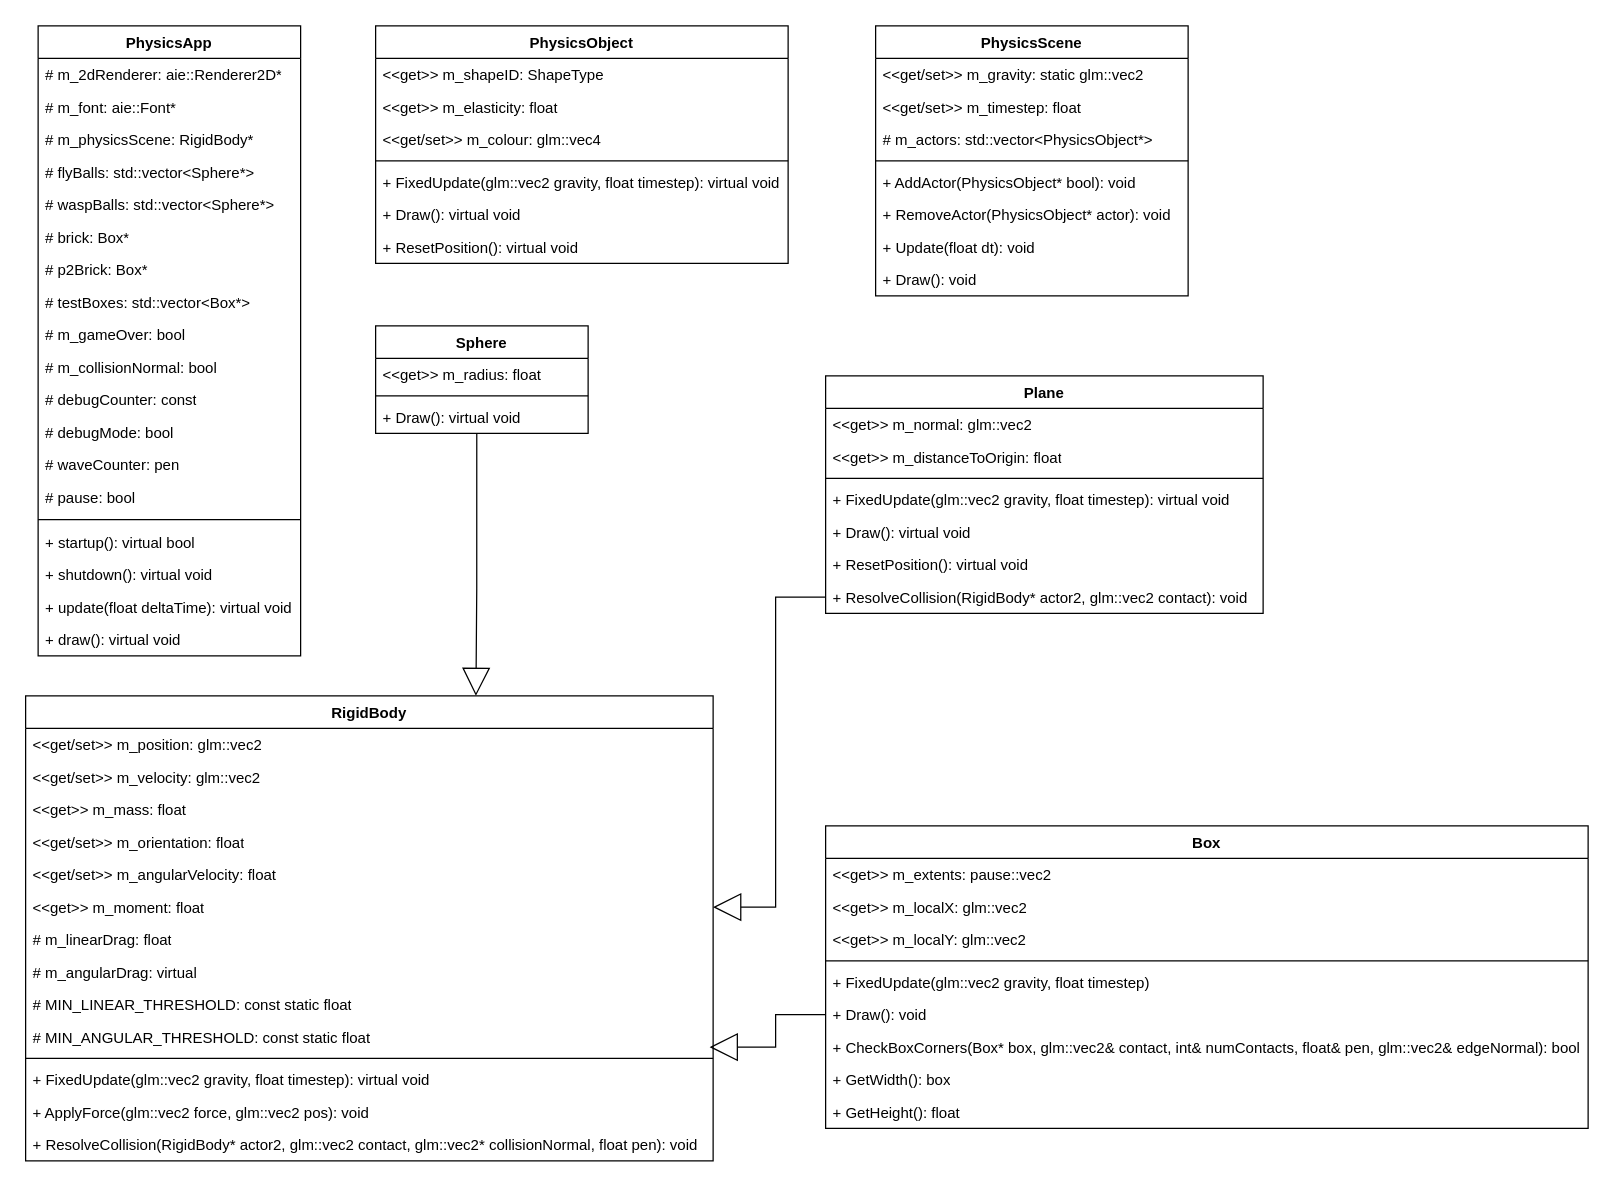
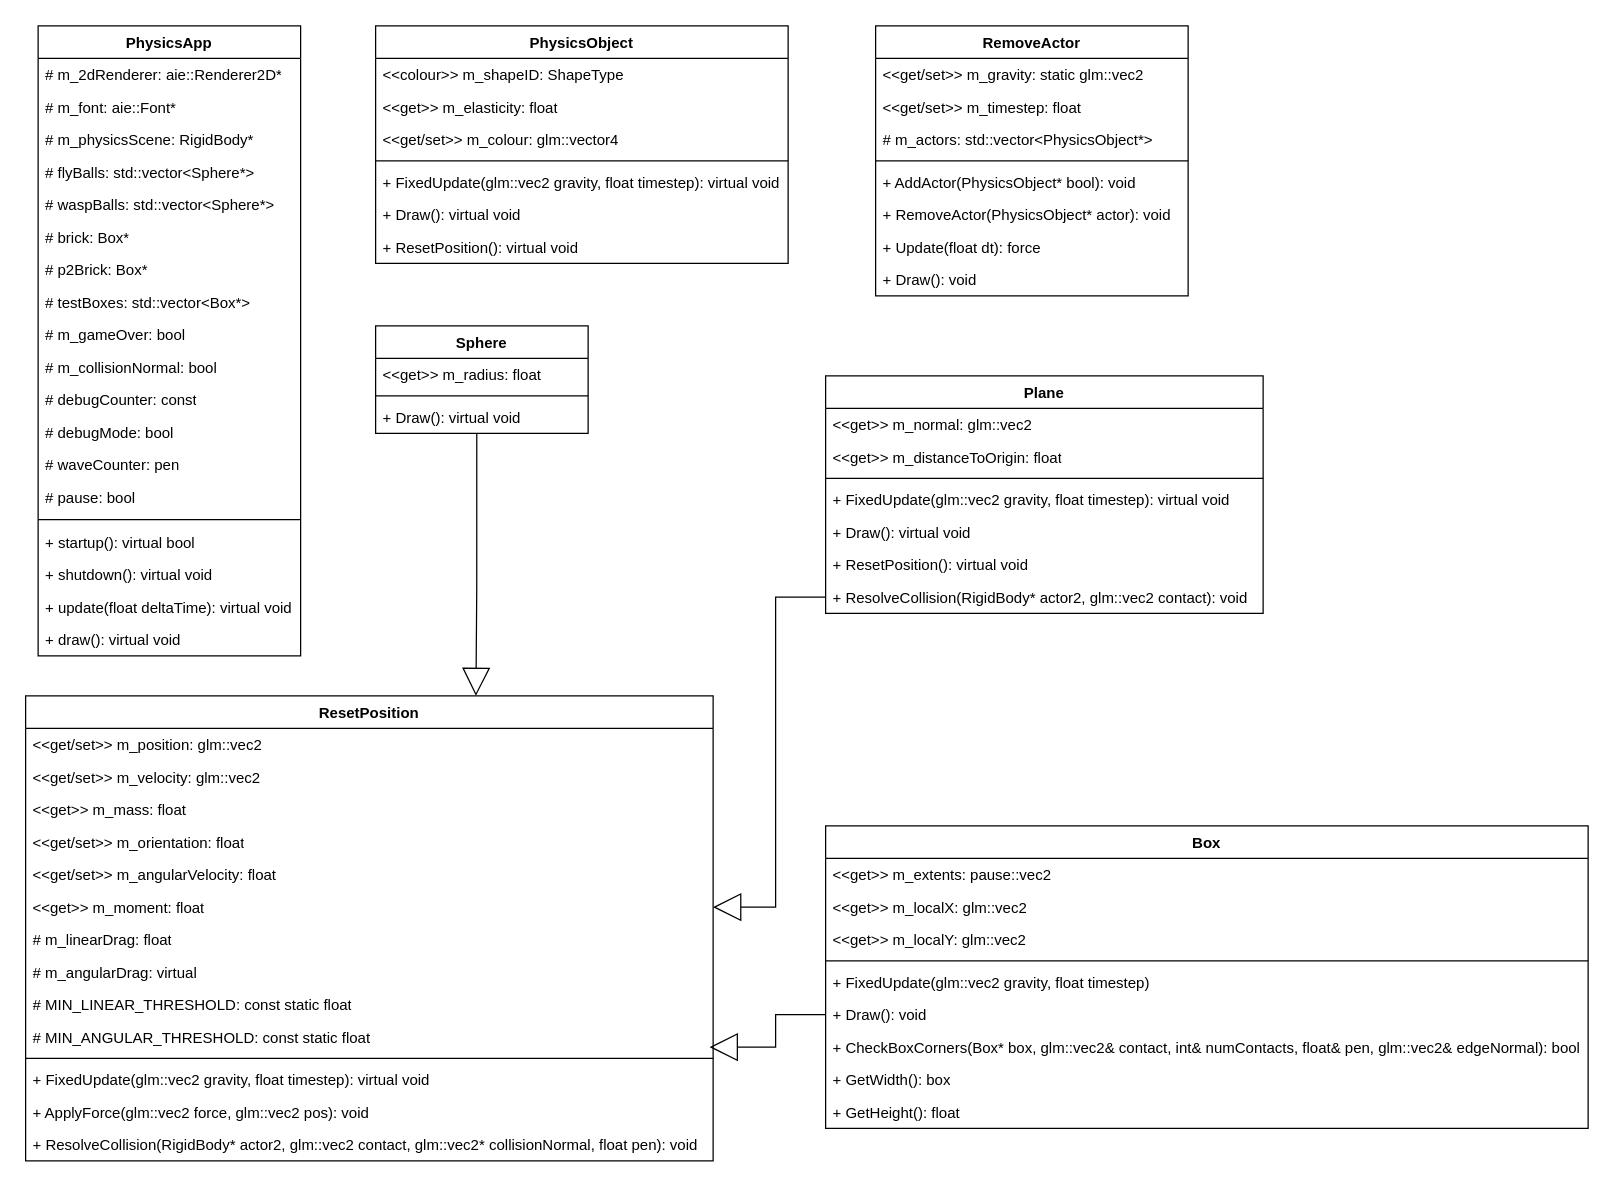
node "PhysicsScene": label "PhysicsScene" -> "RemoveActor"
node "<<get>> m_shapeID: ShapeType": label "<<get>> m_shapeID: ShapeType" -> "<<colour>> m_shapeID: ShapeType"
node "<<get/set>> m_colour: glm::vec4": label "<<get/set>> m_colour: glm::vec4" -> "<<get/set>> m_colour: glm::vector4"
node "+ Update(float dt): void": label "+ Update(float dt): void" -> "+ Update(float dt): force"
node "RigidBody": label "RigidBody" -> "ResetPosition"
